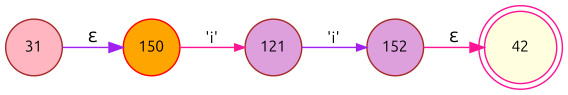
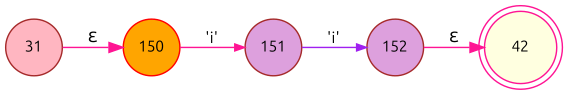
edge "31" -> "150": color purple -> deeppink
node "121": label "121" -> "151"
